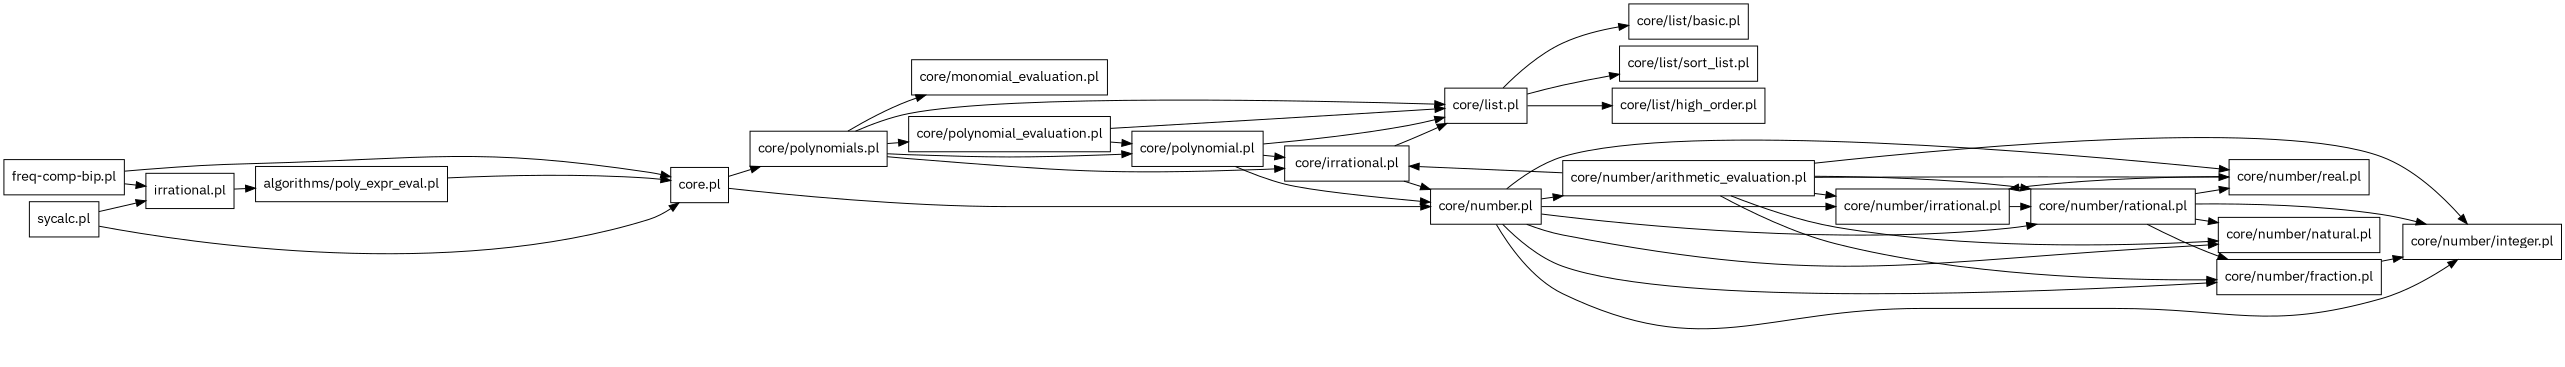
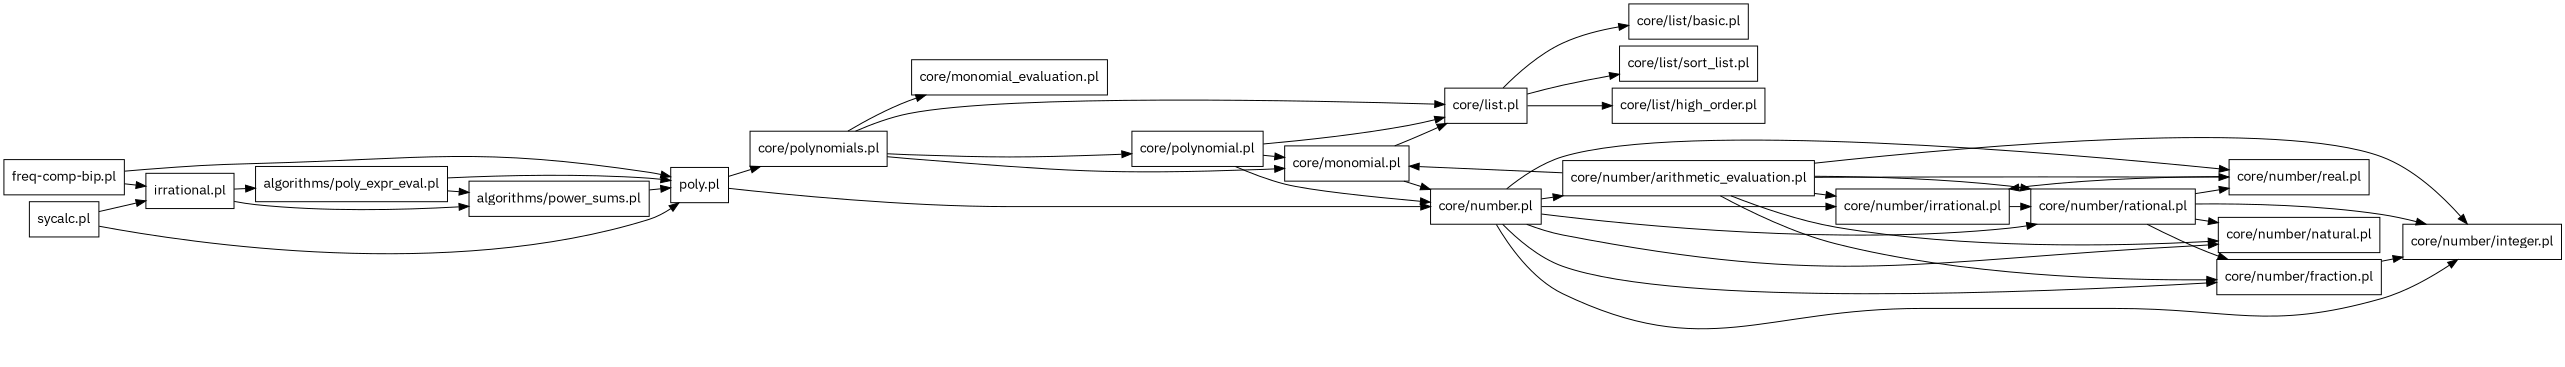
node "core/polynomial_evaluation.pl": removed
node "core/irrational.pl": label "core/irrational.pl" -> "core/monomial.pl"
node "core.pl": label "core.pl" -> "poly.pl"
node "algorithms/power_sums.pl": added
